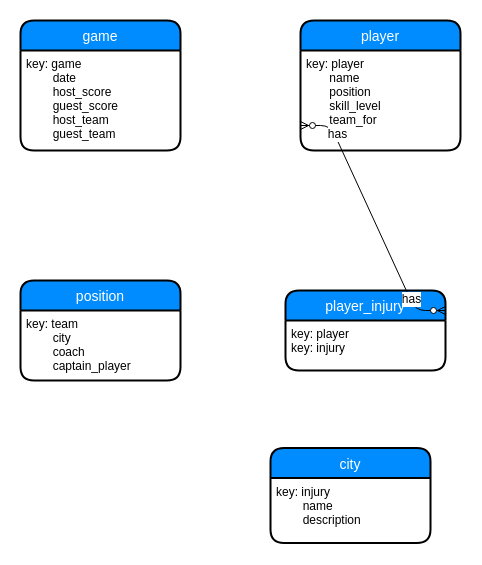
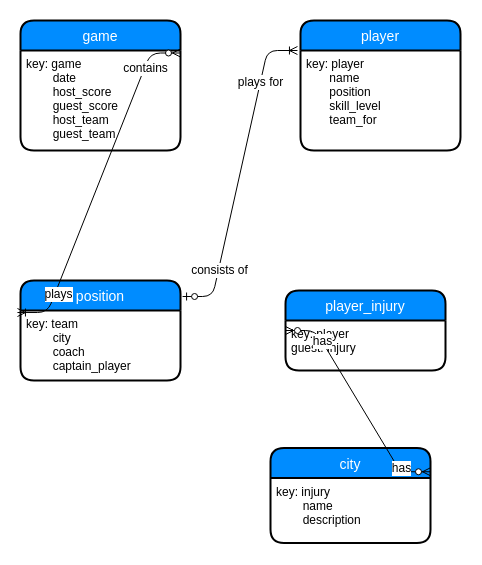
edge "key: player name position skill_level team_for" -- "position": added, labels "plays for", "consists of"
edge "game" -- "key: team city coach captain_player": added, labels "contains", "plays"
edge "key: player name position skill_level team_for" -- "player_injury": removed, labels "has", "has"
node "key: player key: injury": label "key: player key: injury" -> "key: player guest: injury"
edge "player_injury" -- "city": added, labels "has", "has"
